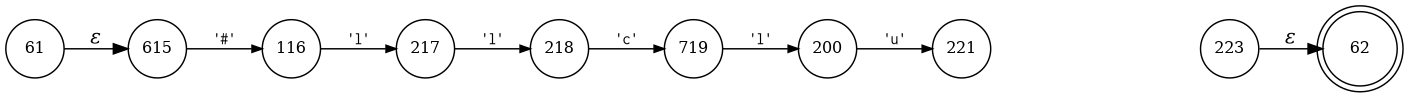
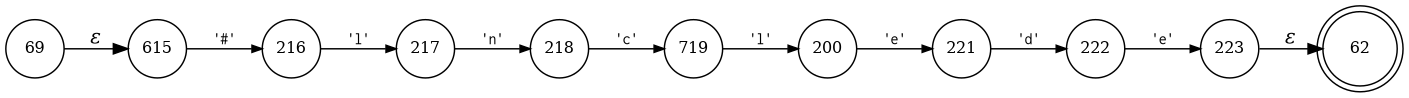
edge "217" -> "218": label "'l'" -> "'n'"
edge "200" -> "221": label "'u'" -> "'e'"
node "61": label "61" -> "69"
node "116": label "116" -> "216"
node "222": added
